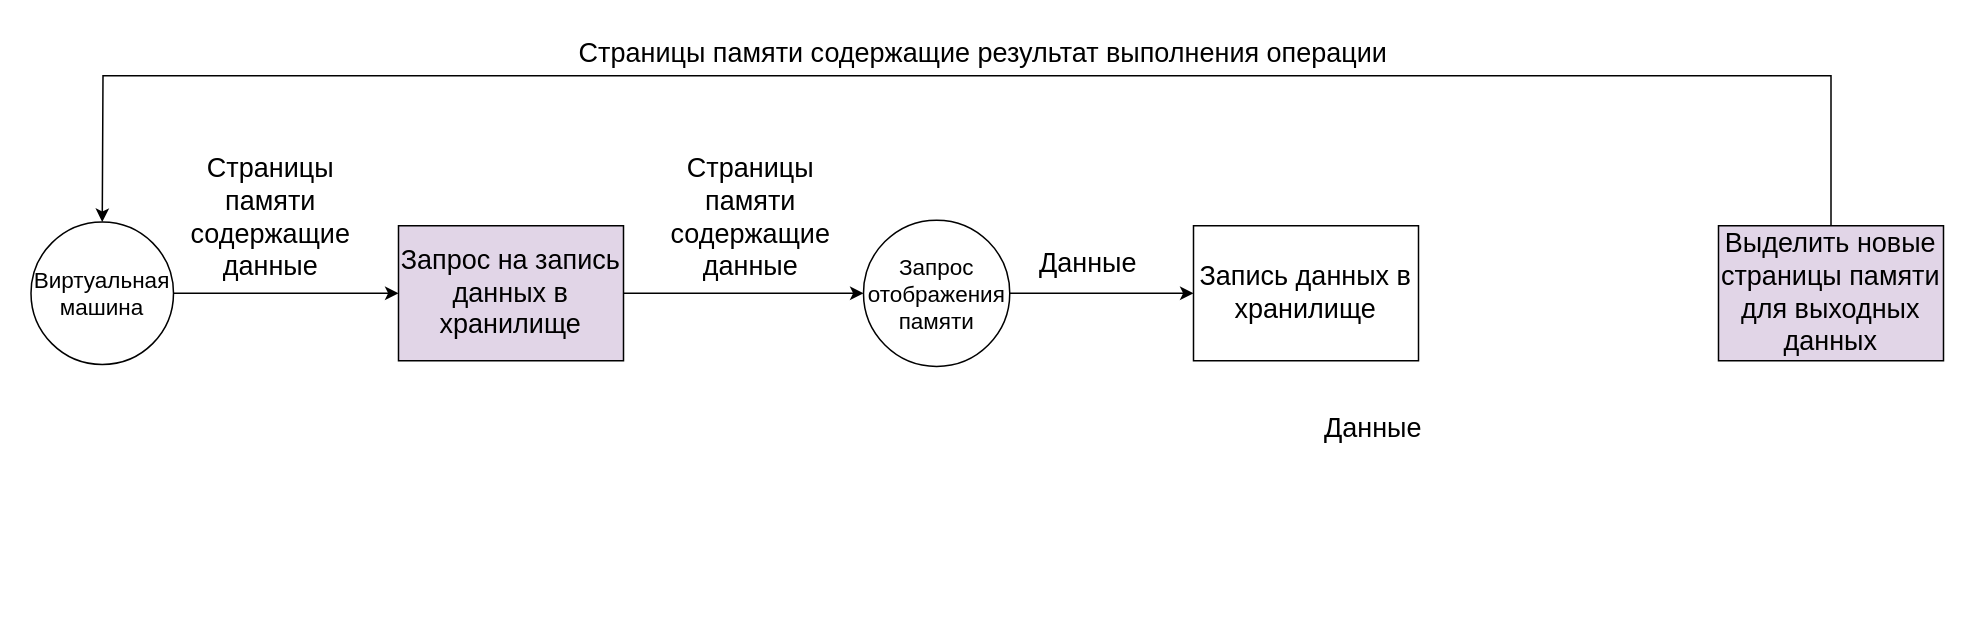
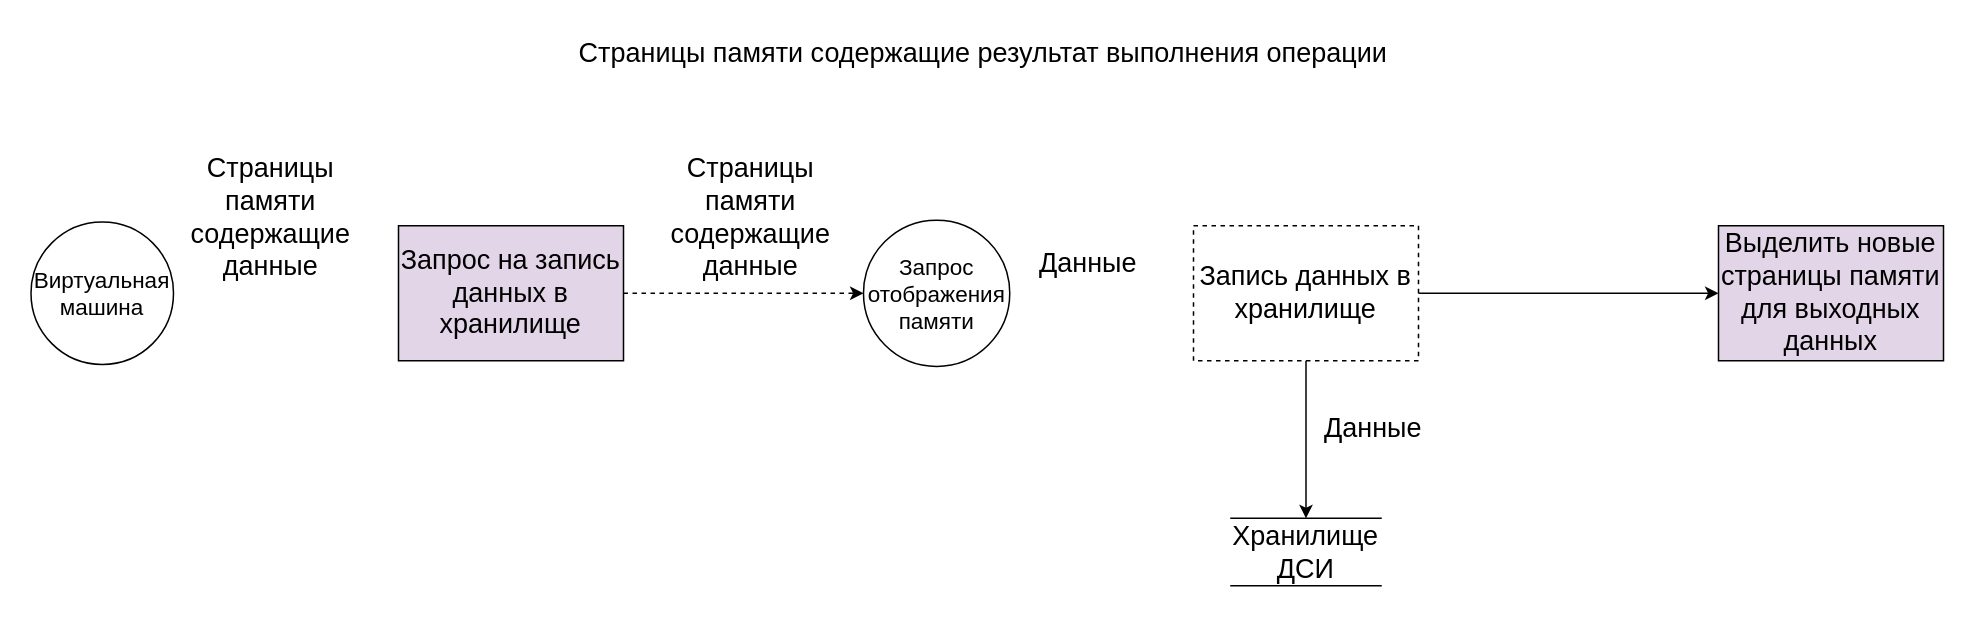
edge "Выделить новые страницы памяти для выходных данных" -> "Виртуальная машина": removed
edge "Виртуальная машина" -> "Запрос на запись данных в хранилище": removed
edge "Запрос на запись данных в хранилище" -> "Запрос отображения памяти": style solid -> dashed
edge "Запрос отображения памяти" -> "Запись данных в хранилище": removed
node "Запись данных в хранилище": style solid -> dashed
edge "Запись данных в хранилище" -> "Выделить новые страницы памяти для выходных данных": added
edge "Запись данных в хранилище" -> "Хранилище ДСИ": added
node "Хранилище ДСИ": added
